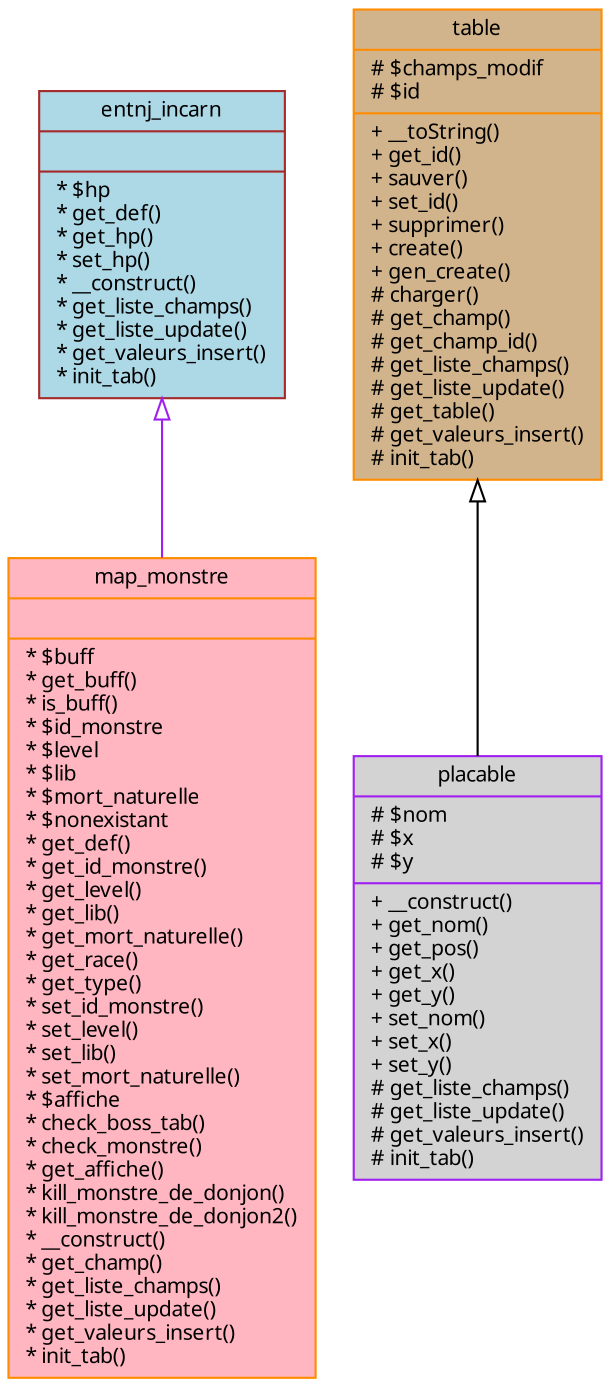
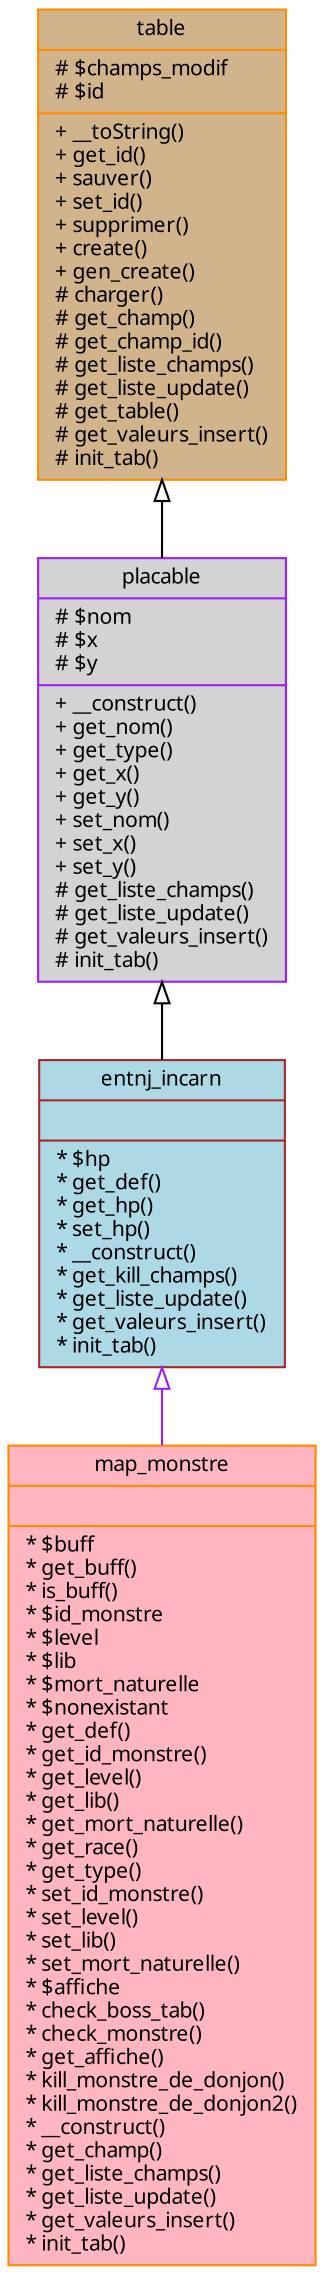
node "entnj_incarn": text "* get_liste_champs()" -> "* get_kill_champs()"
node "placable": text "+ get_pos()" -> "+ get_type()"
edge "entnj_incarn" -> "placable": added
